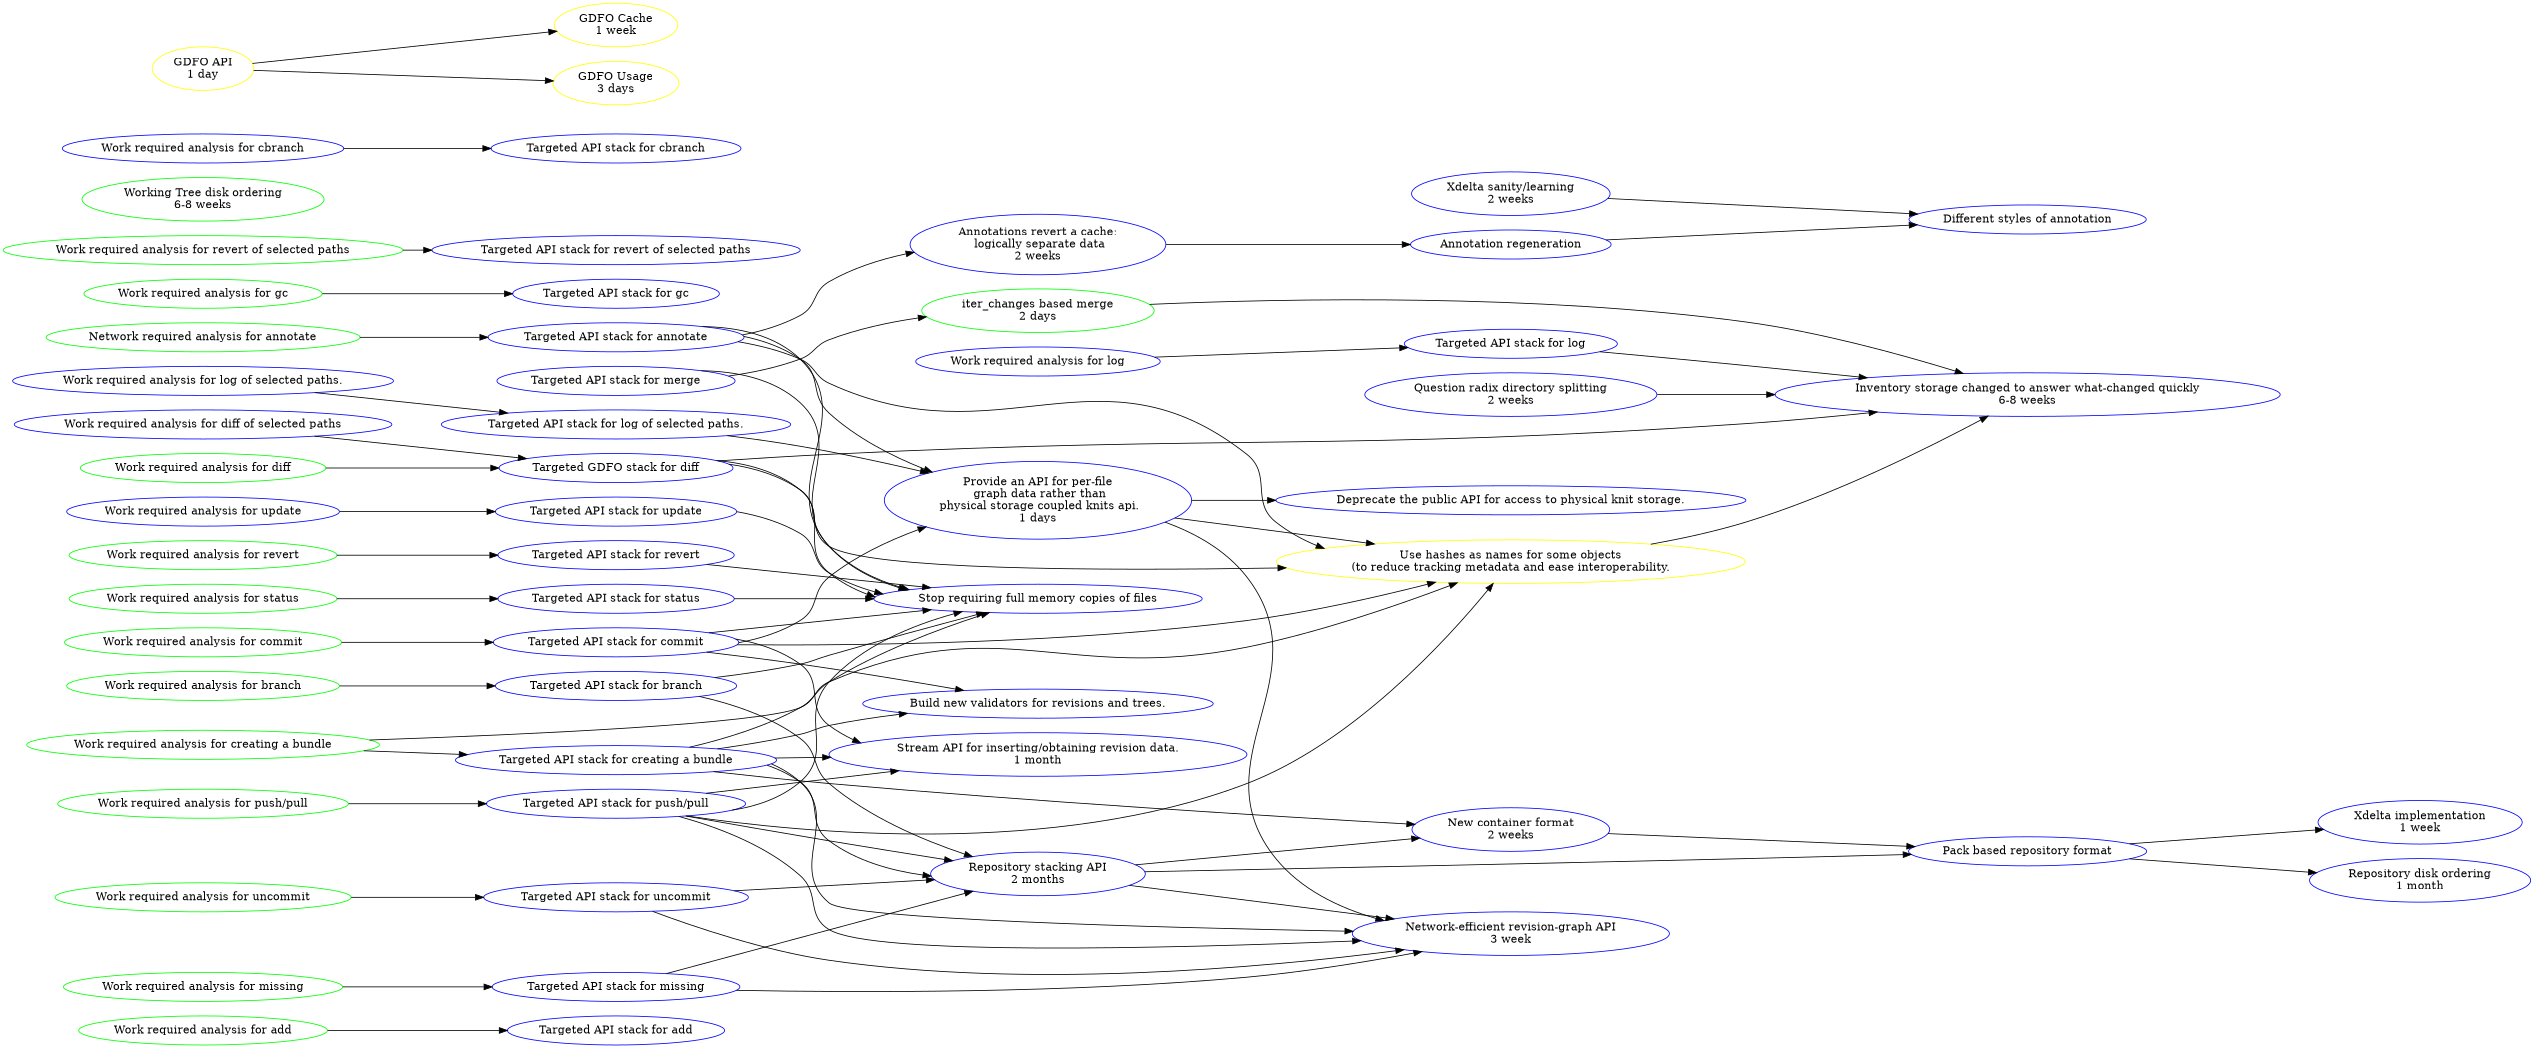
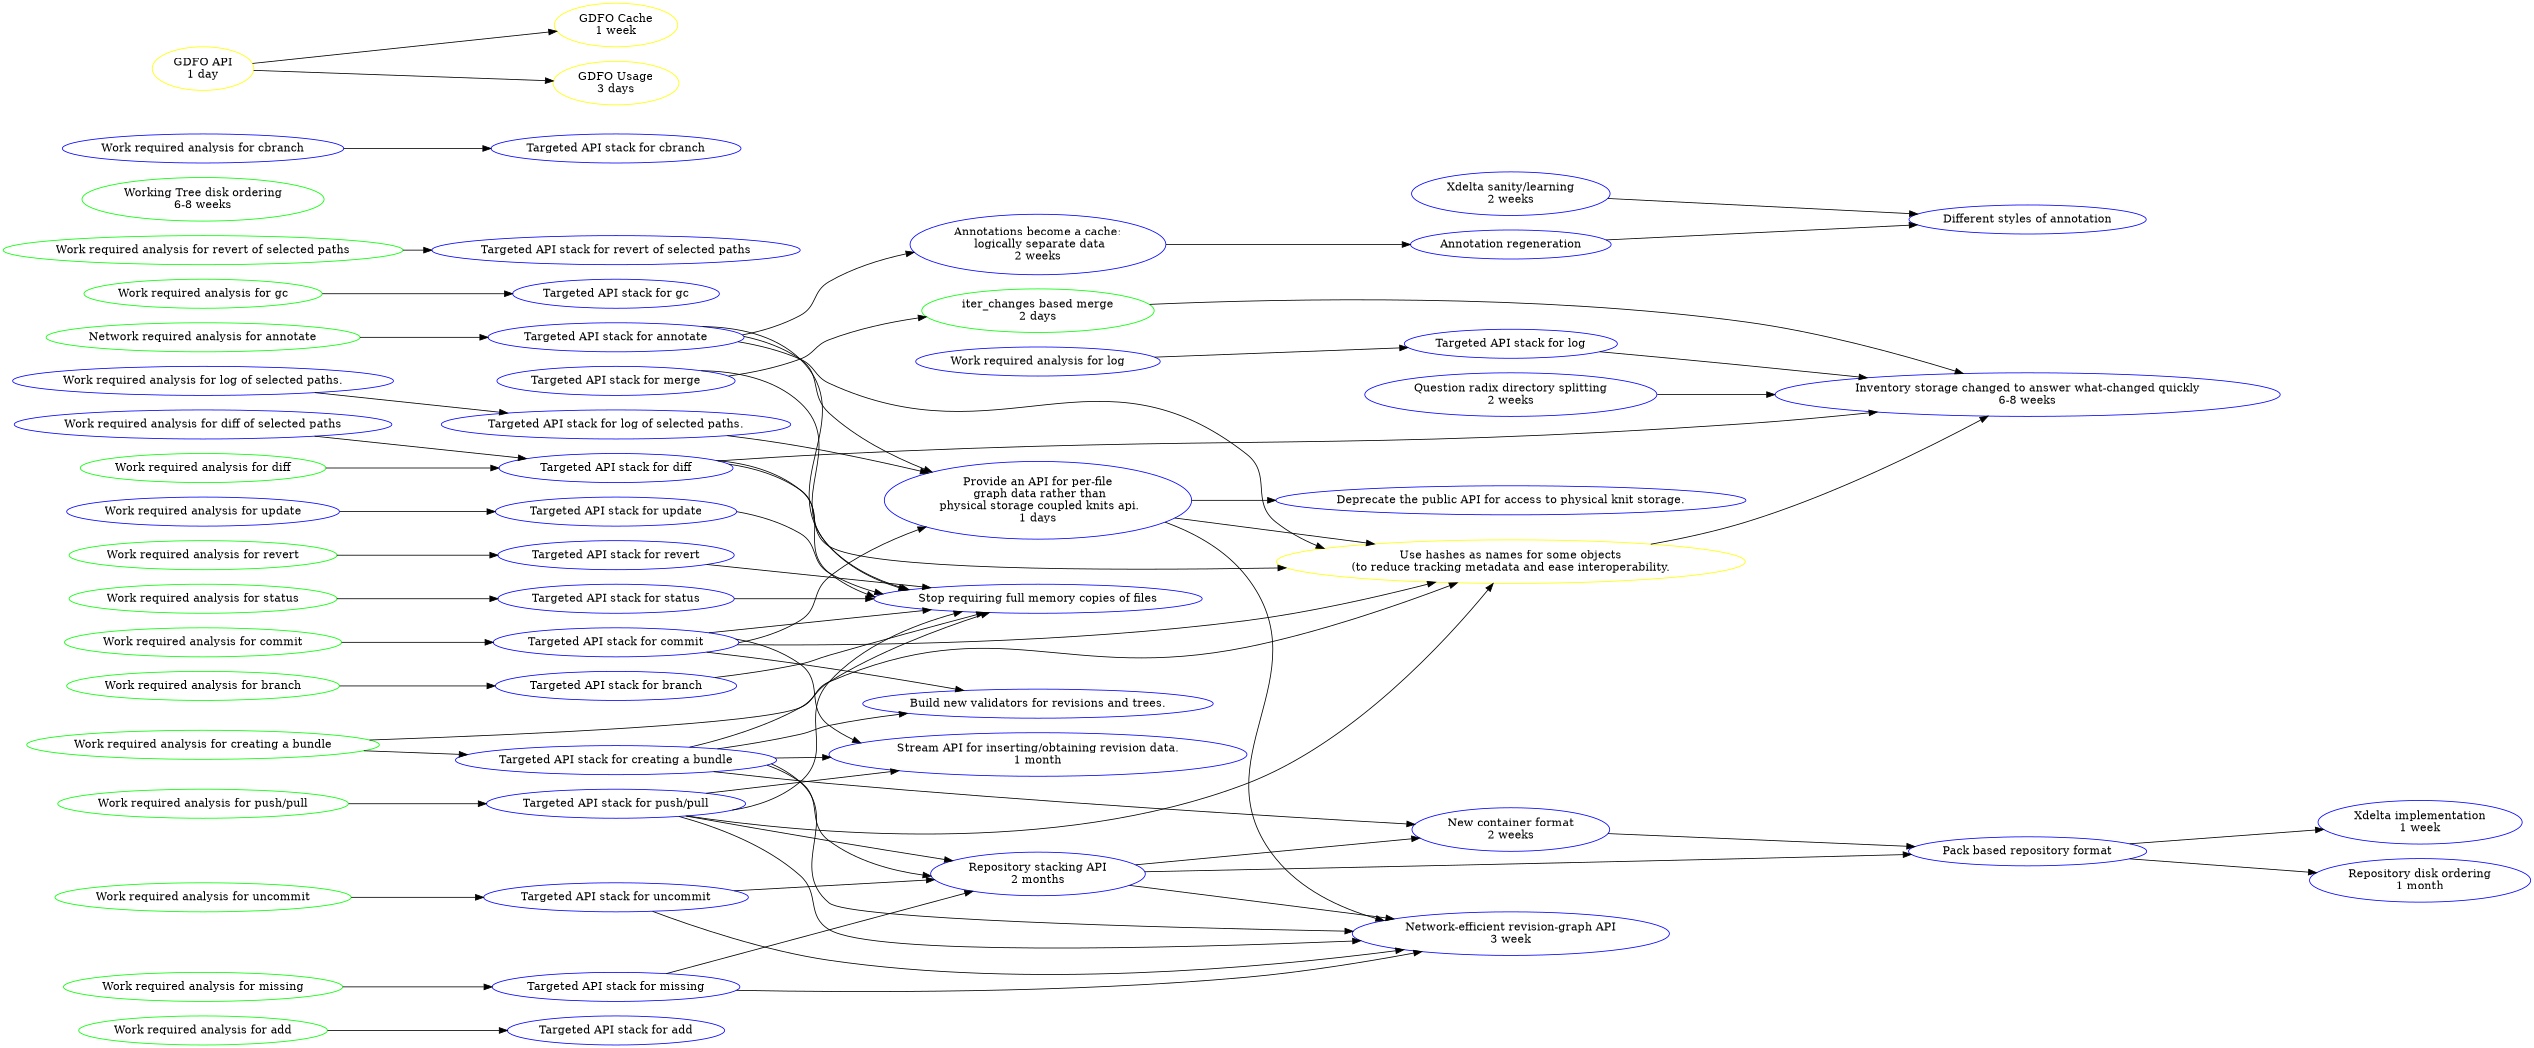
node "Annotations revert a cache: logically separate data 2 weeks": label "Annotations revert a cache: logically separate data 2 weeks" -> "Annotations become a cache: logically separate data 2 weeks"
node "Targeted GDFO stack for diff": label "Targeted GDFO stack for diff" -> "Targeted API stack for diff"
edge "Targeted API stack for branch" -> "Repository stacking API 2 months": removed
